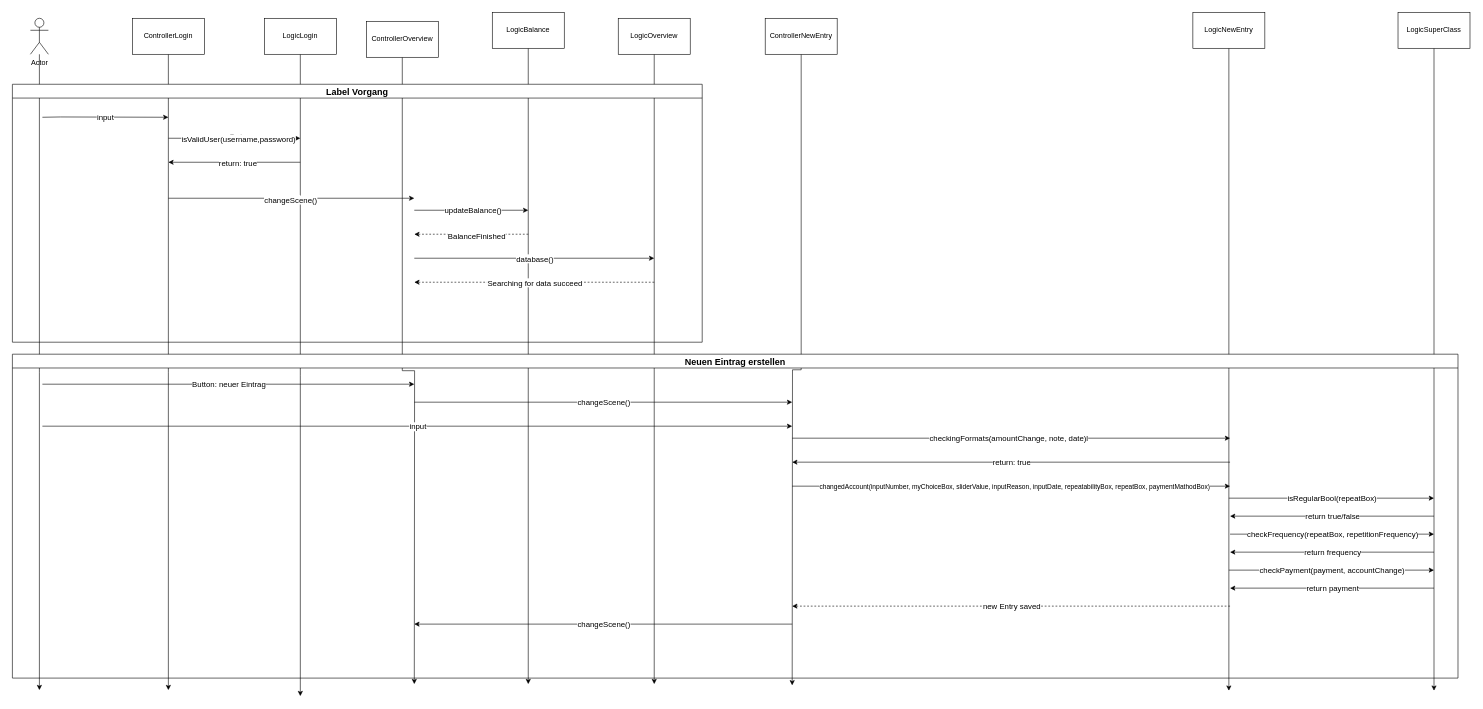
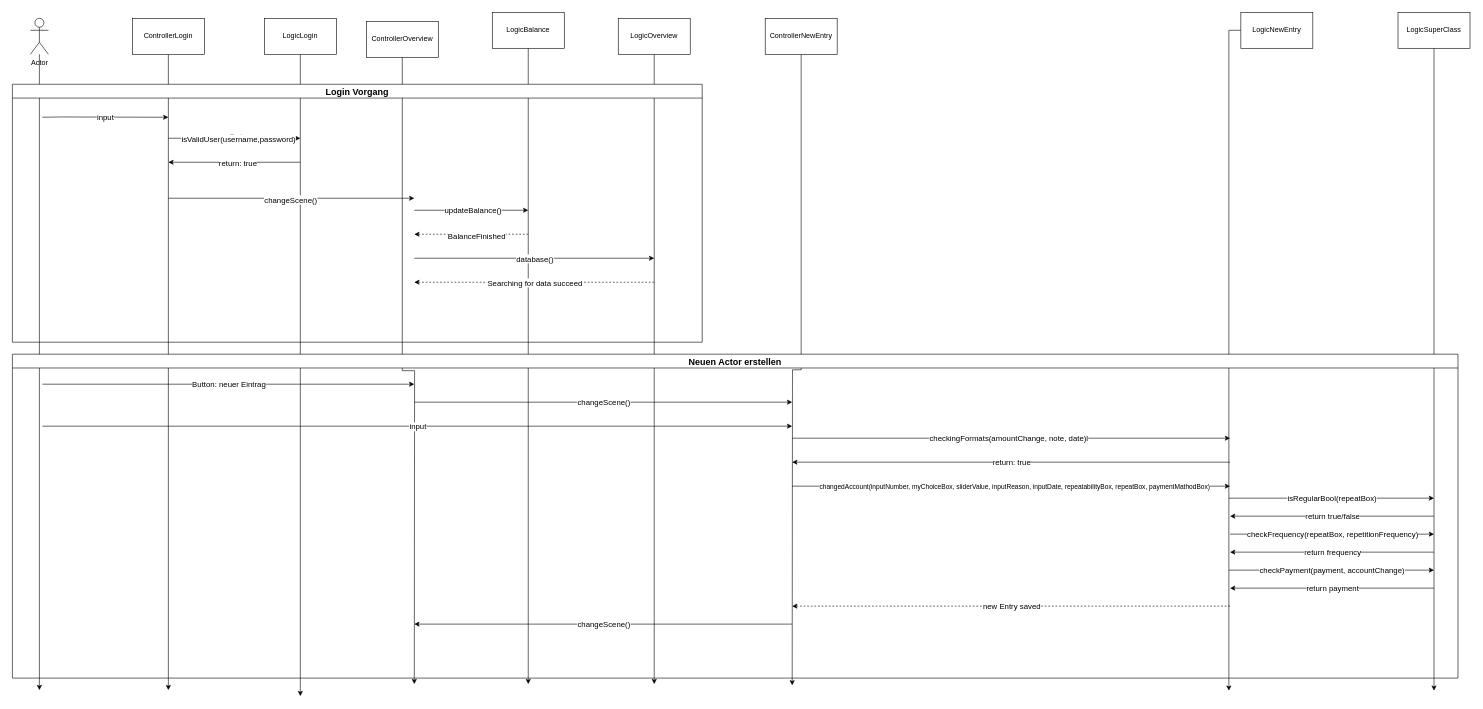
node "LogicNewEntry": moved (1229, 30) -> (1277, 30)
node "Label Vorgang": label "Label Vorgang" -> "Login Vorgang"
node "Neuen Eintrag erstellen": label "Neuen Eintrag erstellen" -> "Neuen Actor erstellen"
